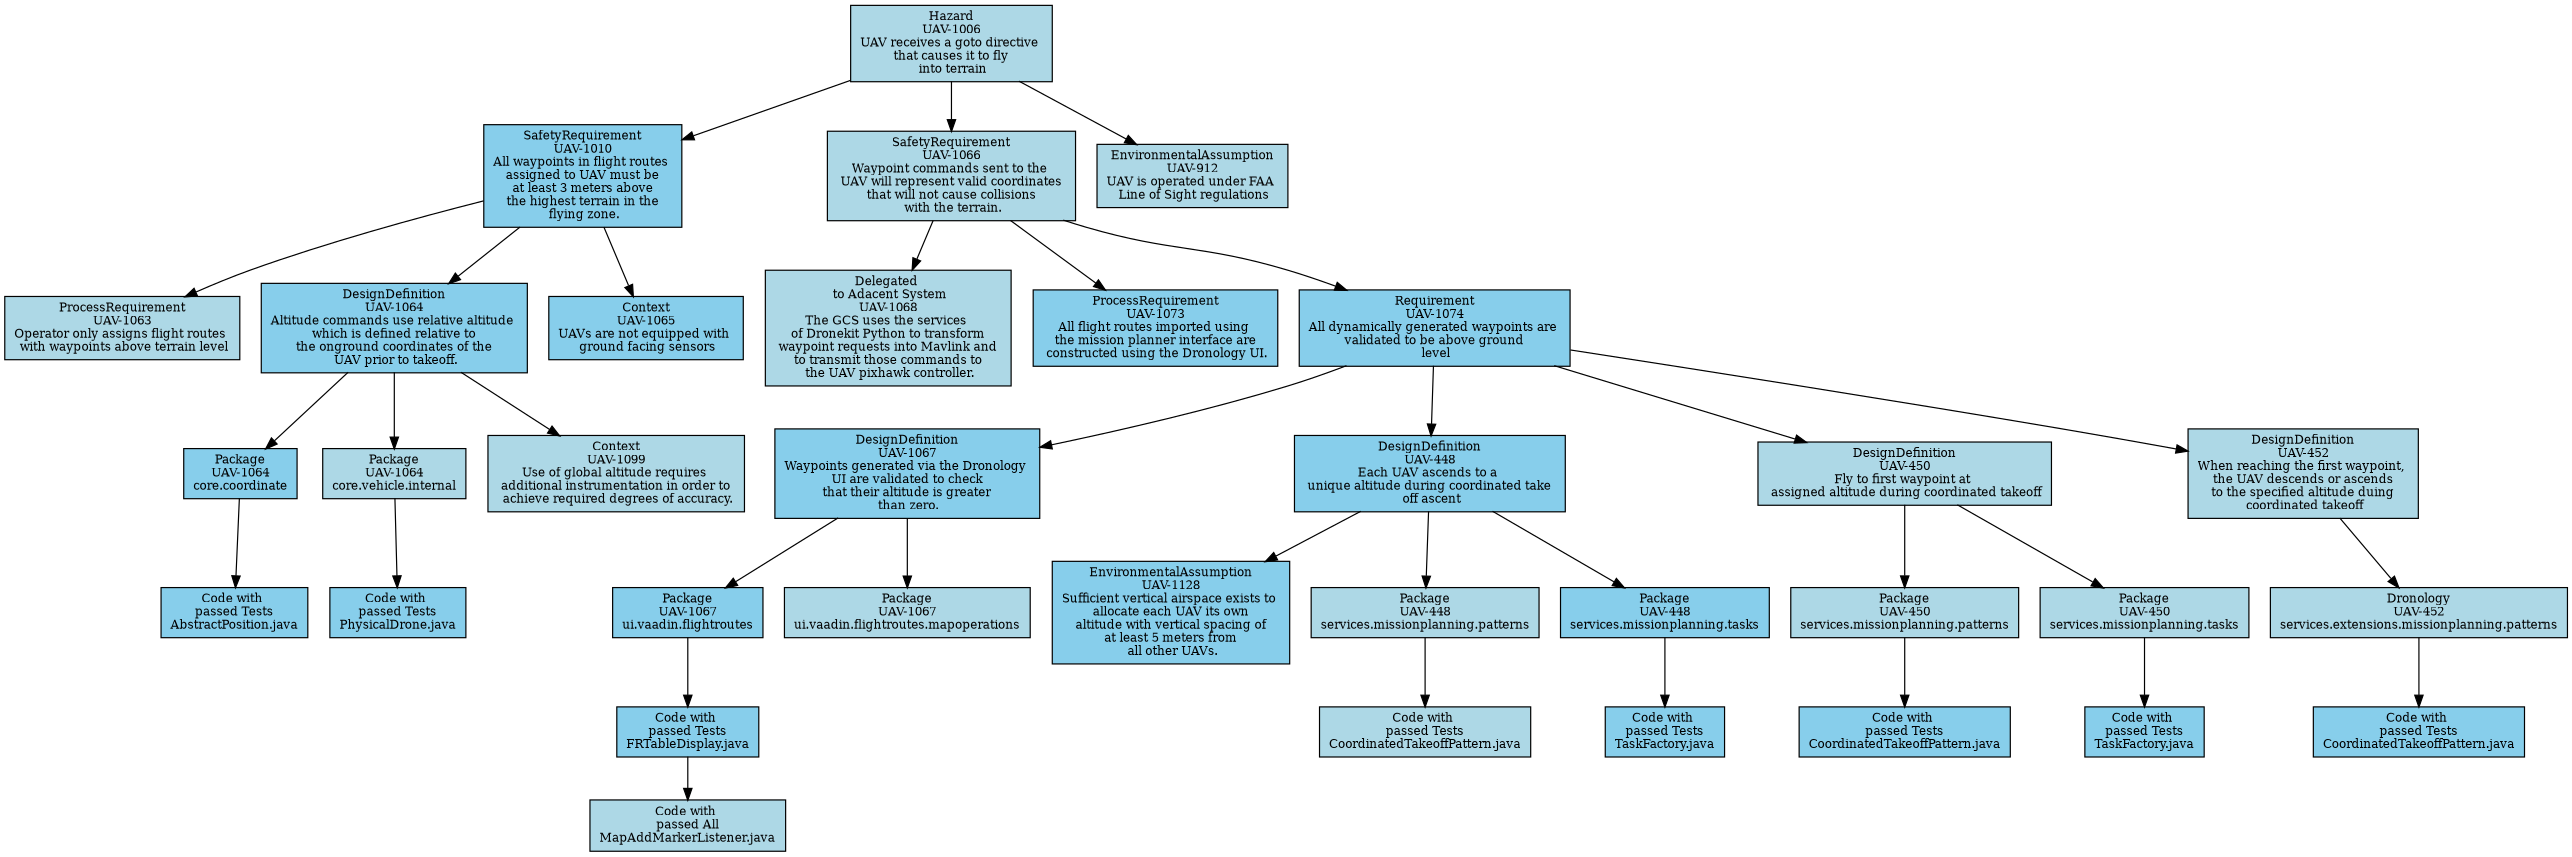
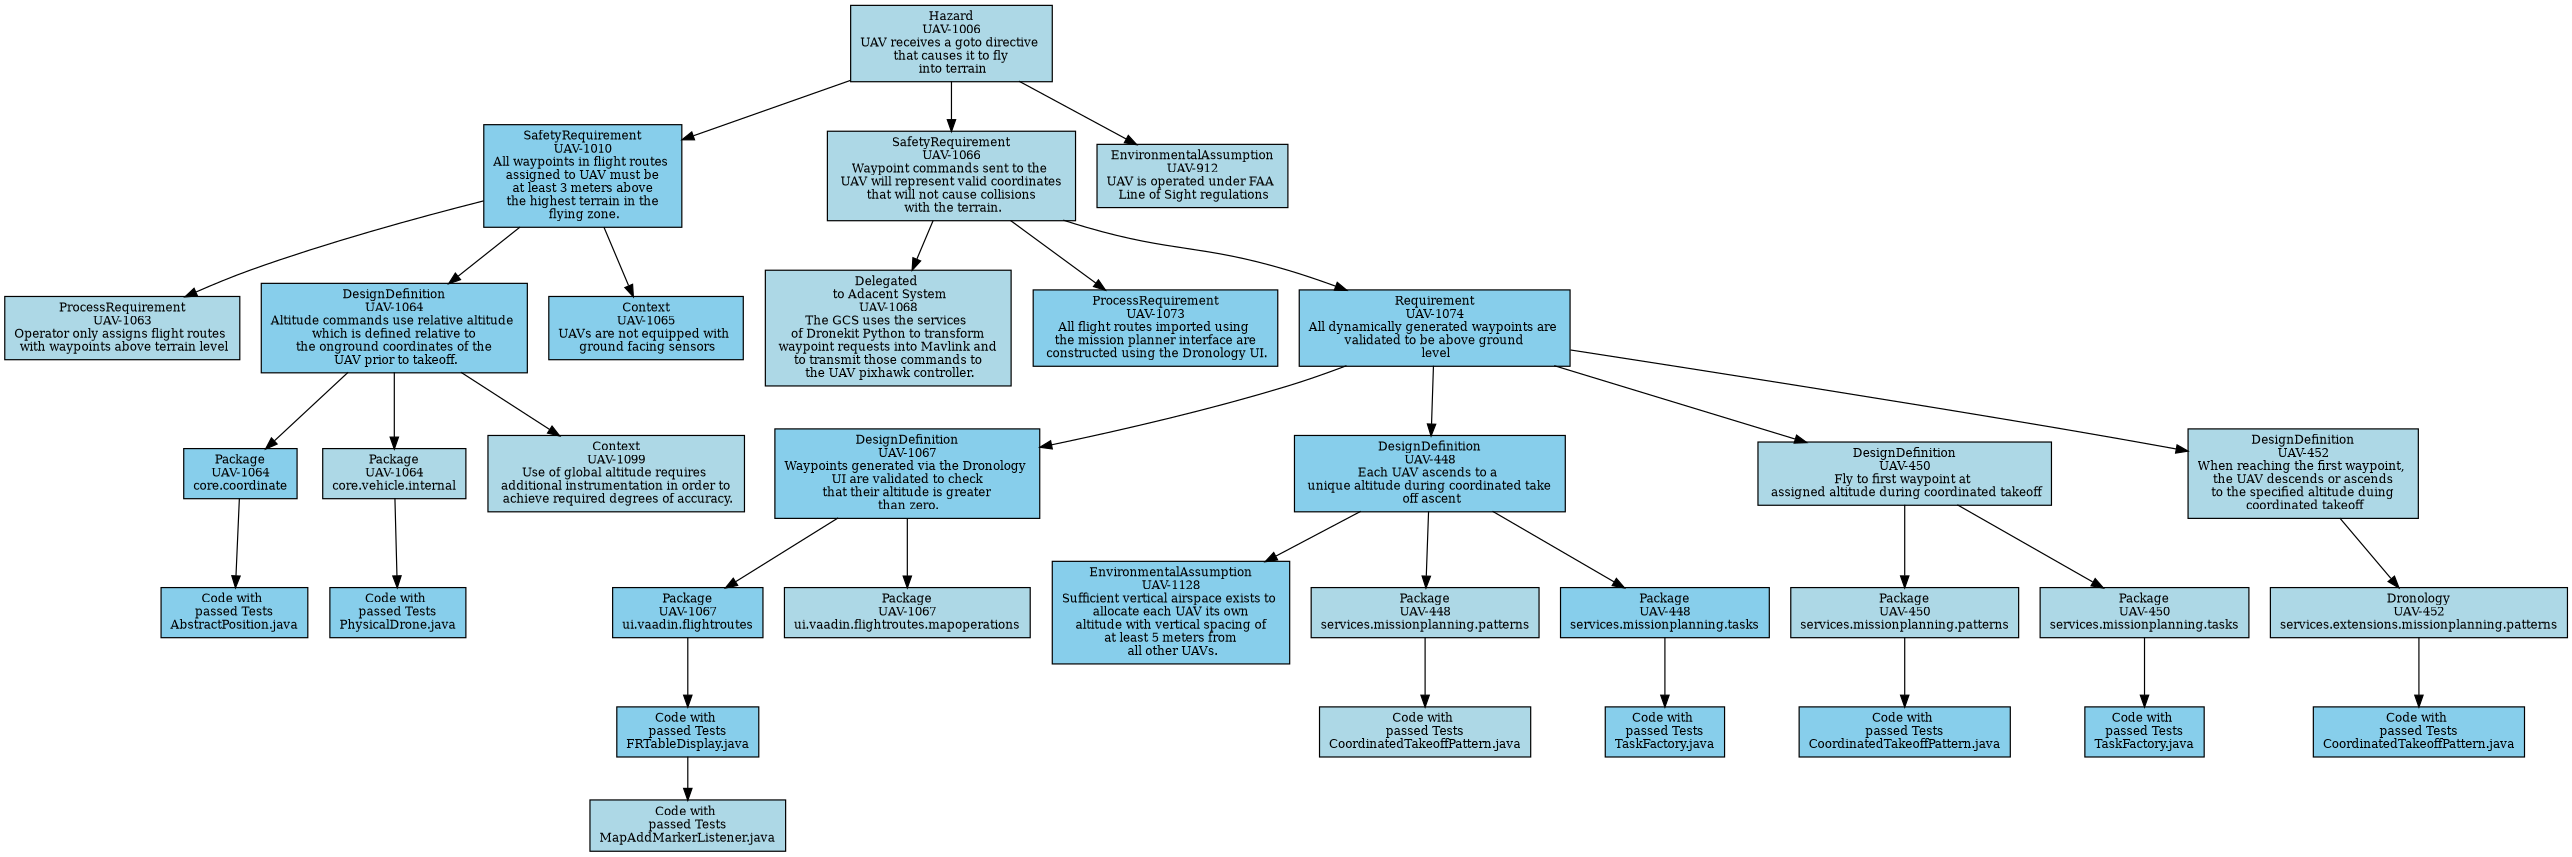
node "Code with passed All MapAddMarkerListener.java": label "Code with passed All MapAddMarkerListener.java" -> "Code with passed Tests MapAddMarkerListener.java"
